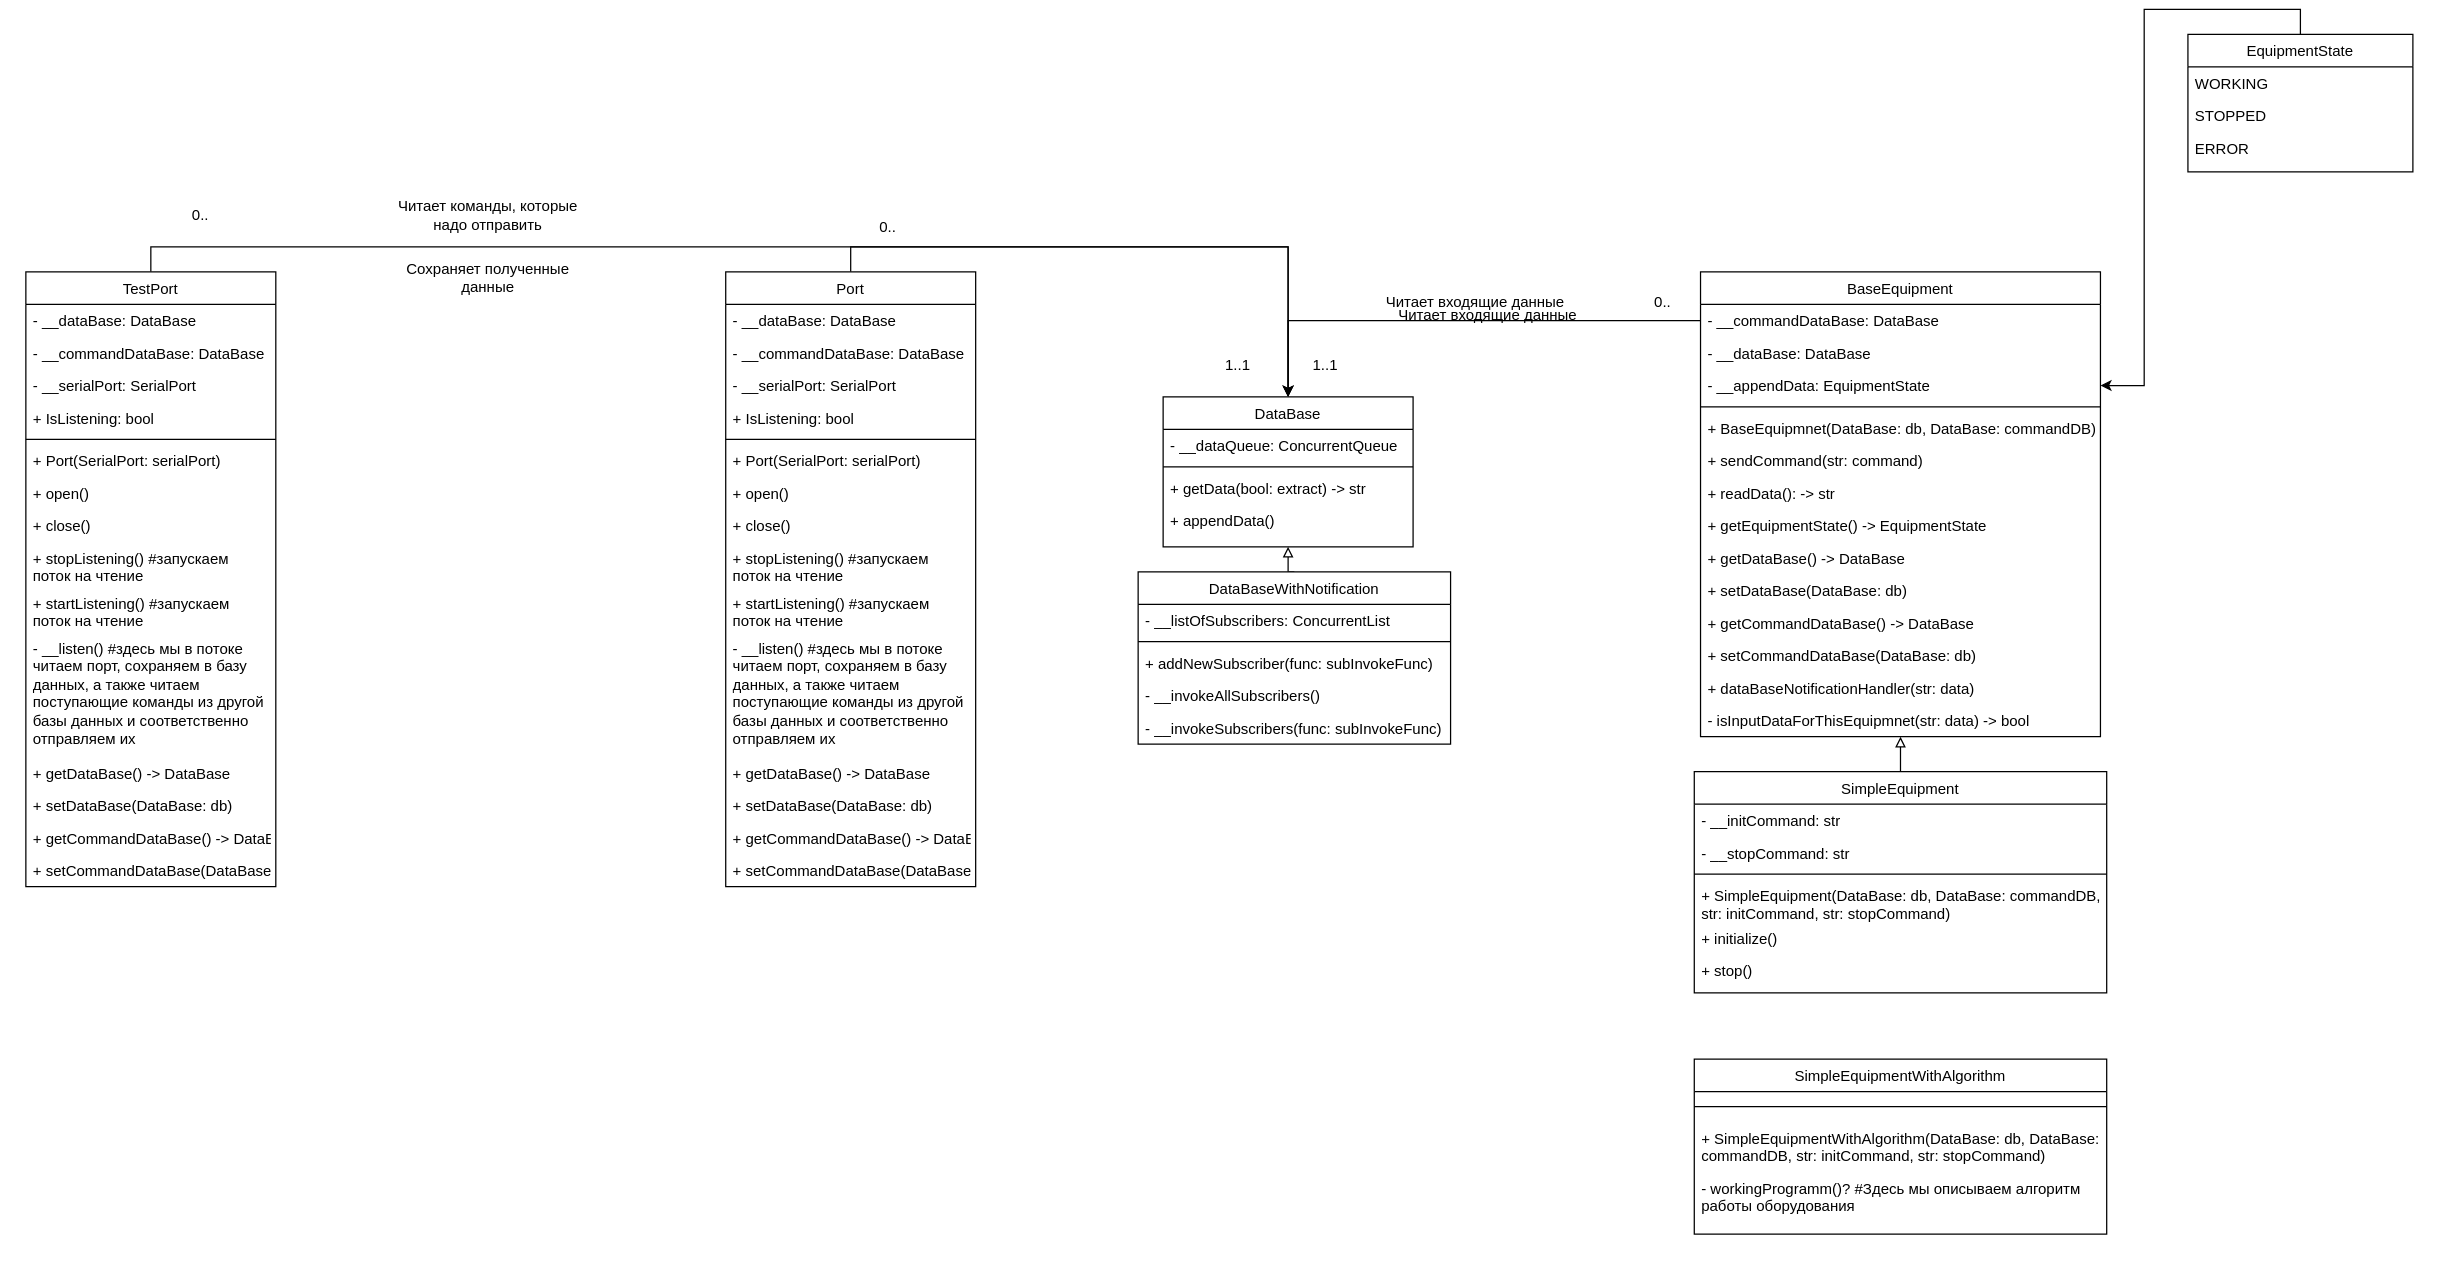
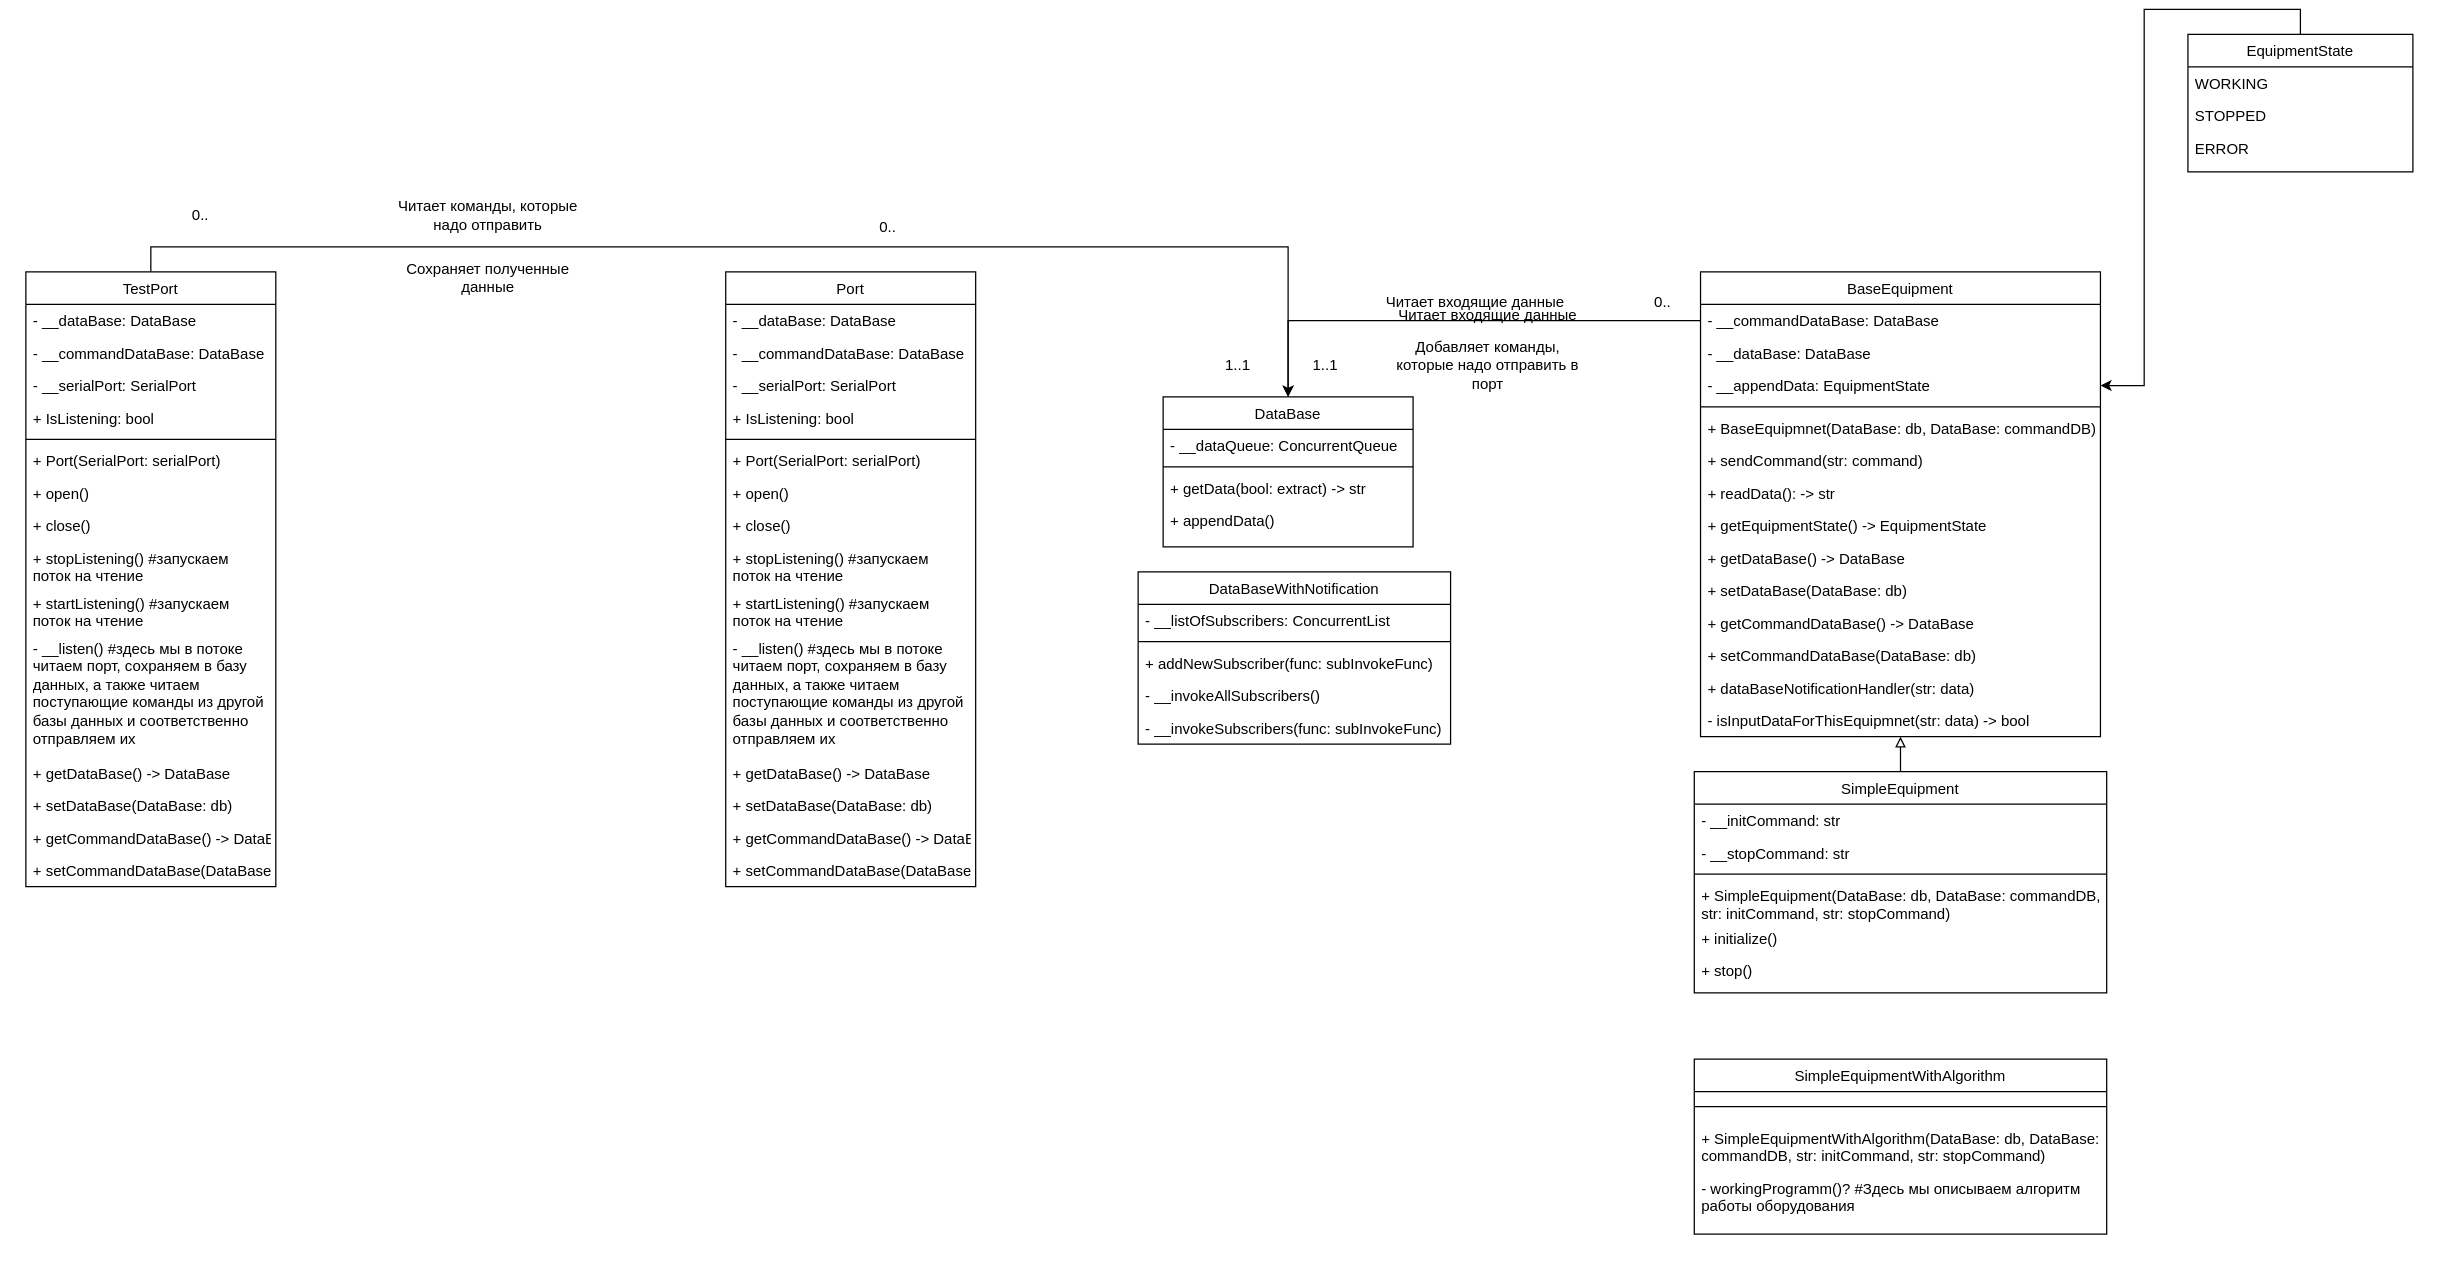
edge "Port" -> "DataBase": removed
node "Добавляет команды, которые надо отправить в порт": added
edge "DataBaseWithNotification" -> "DataBase": removed
